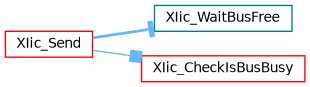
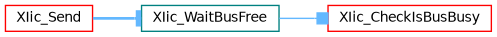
edge "XIic_Send" -> "XIic_CheckIsBusBusy": now "XIic_WaitBusFree" -> "XIic_CheckIsBusBusy"
